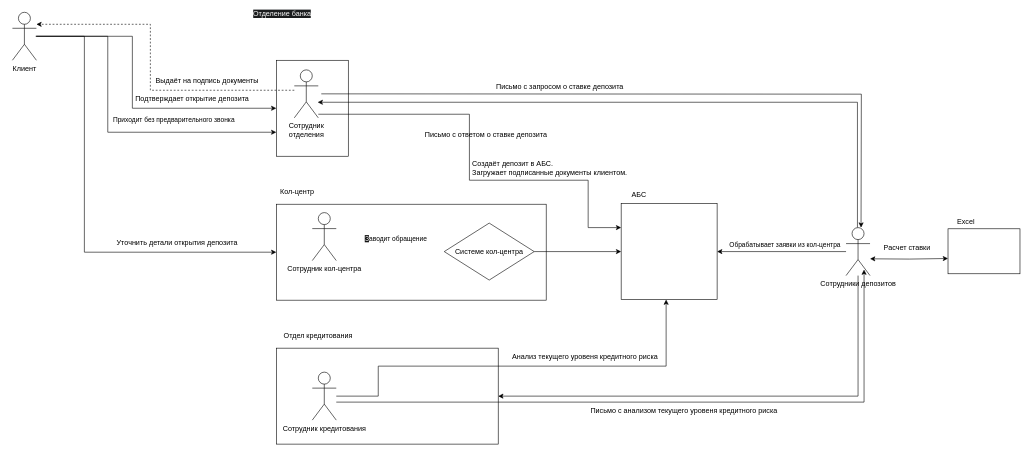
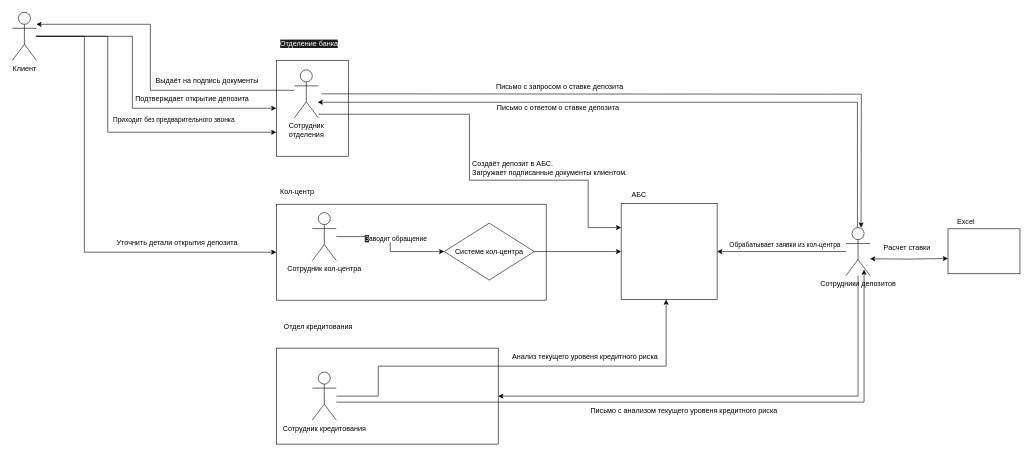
node "Отделение банка": moved (282, 18) -> (309, 48)
edge "Сотрудник отделения" -> "Клиент": style dashed -> solid
node "Письмо с ответом о ставке депозита": moved (486, 135) -> (558, 108)
edge "Сотрудник кол-центра" -> "Системе кол-центра": added
node "Отдел кредитования": moved (318, 336) -> (318, 327)
